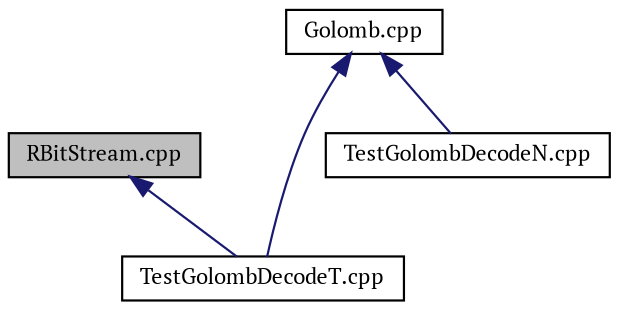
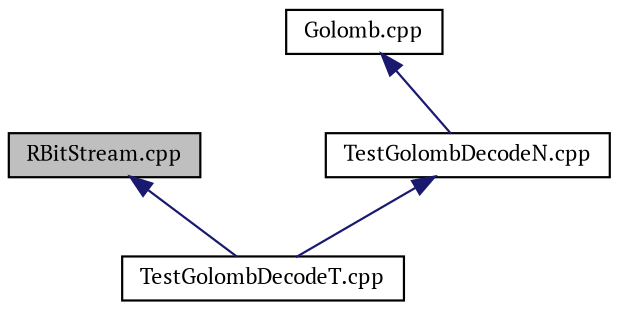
edge "TestGolombDecodeT.cpp" -> "Golomb.cpp": now "TestGolombDecodeT.cpp" -> "TestGolombDecodeN.cpp"
